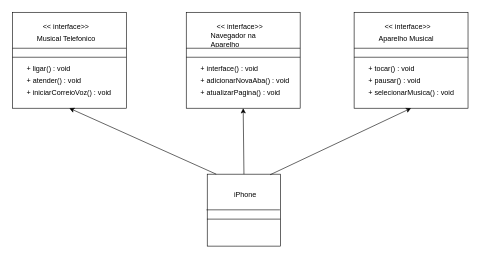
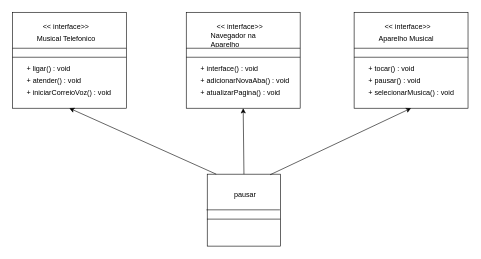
node "iPhone": label "iPhone" -> "pausar"
